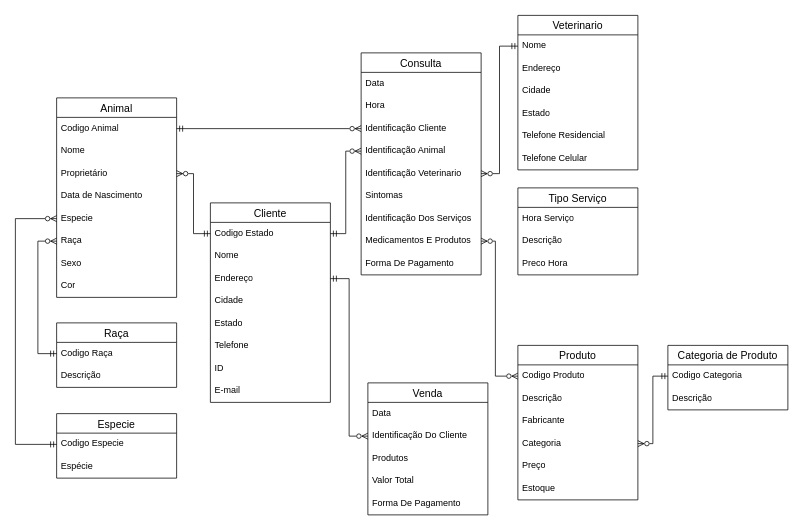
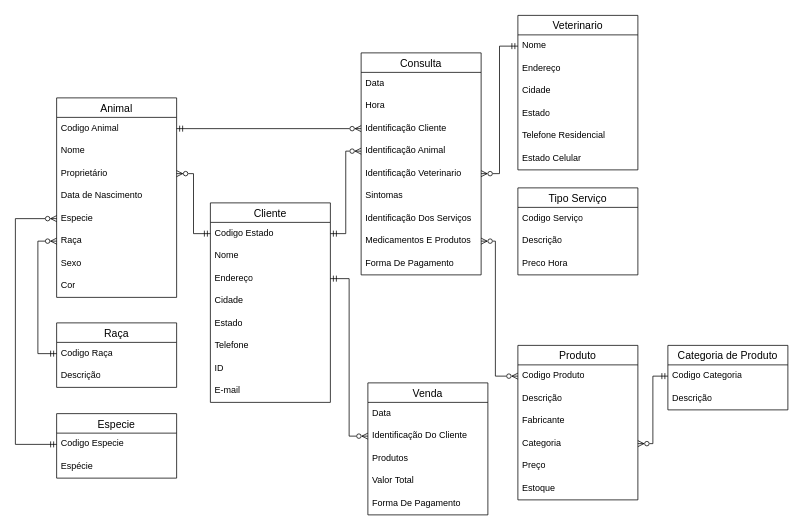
node "Telefone Celular": label "Telefone Celular" -> "Estado Celular"
node "Hora Serviço": label "Hora Serviço" -> "Codigo Serviço"
